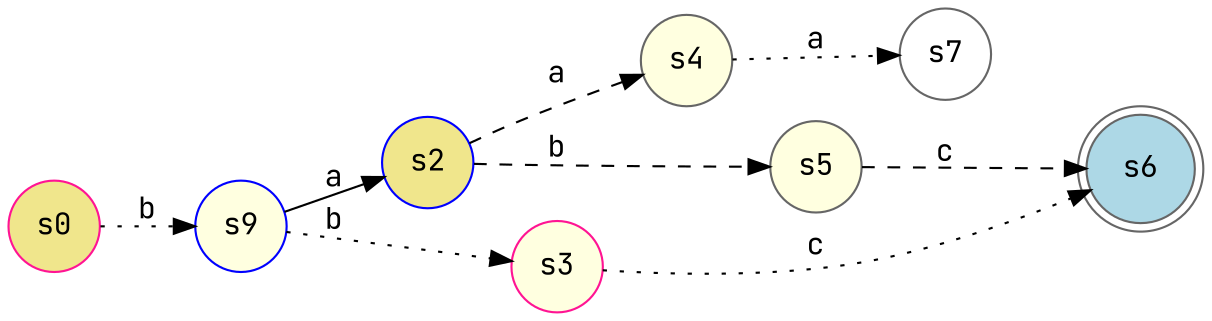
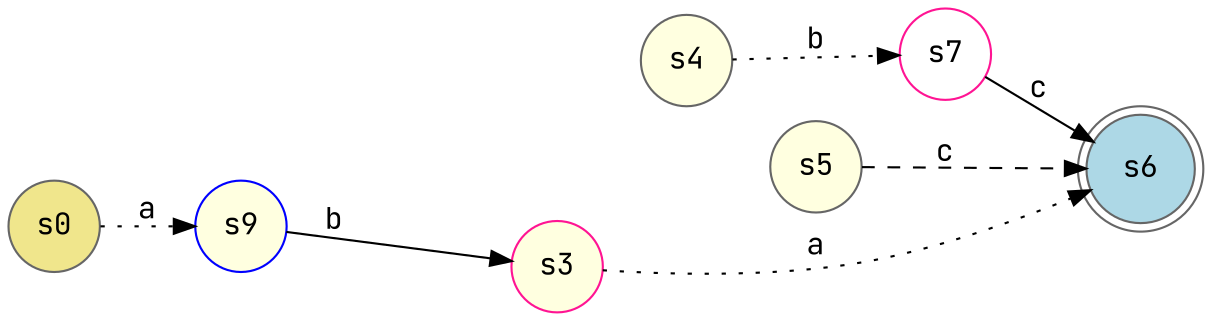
edge "s4" -> "s7": label "a" -> "b"
node "s7": color gray40 -> deeppink
edge "s7" -> "s6": added, label "c"
node "s2": removed
edge "s0" -> "s9": label "b" -> "a"
node "s0": color deeppink -> gray40
edge "s9" -> "s3": style dotted -> solid
edge "s3" -> "s6": label "c" -> "a"
